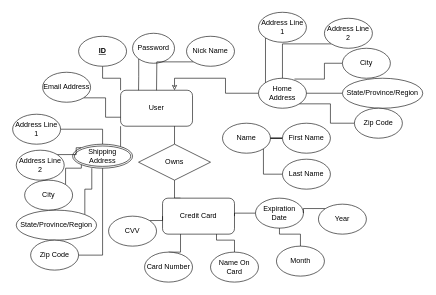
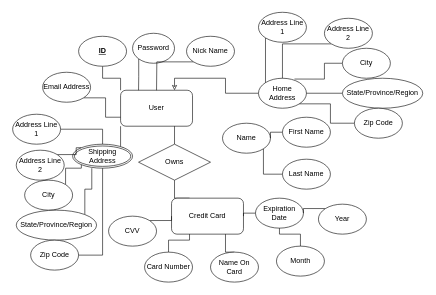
node "First Name": moved (306, 138) -> (306, 132)
node "Credit Card": moved (198, 216) -> (207, 216)
